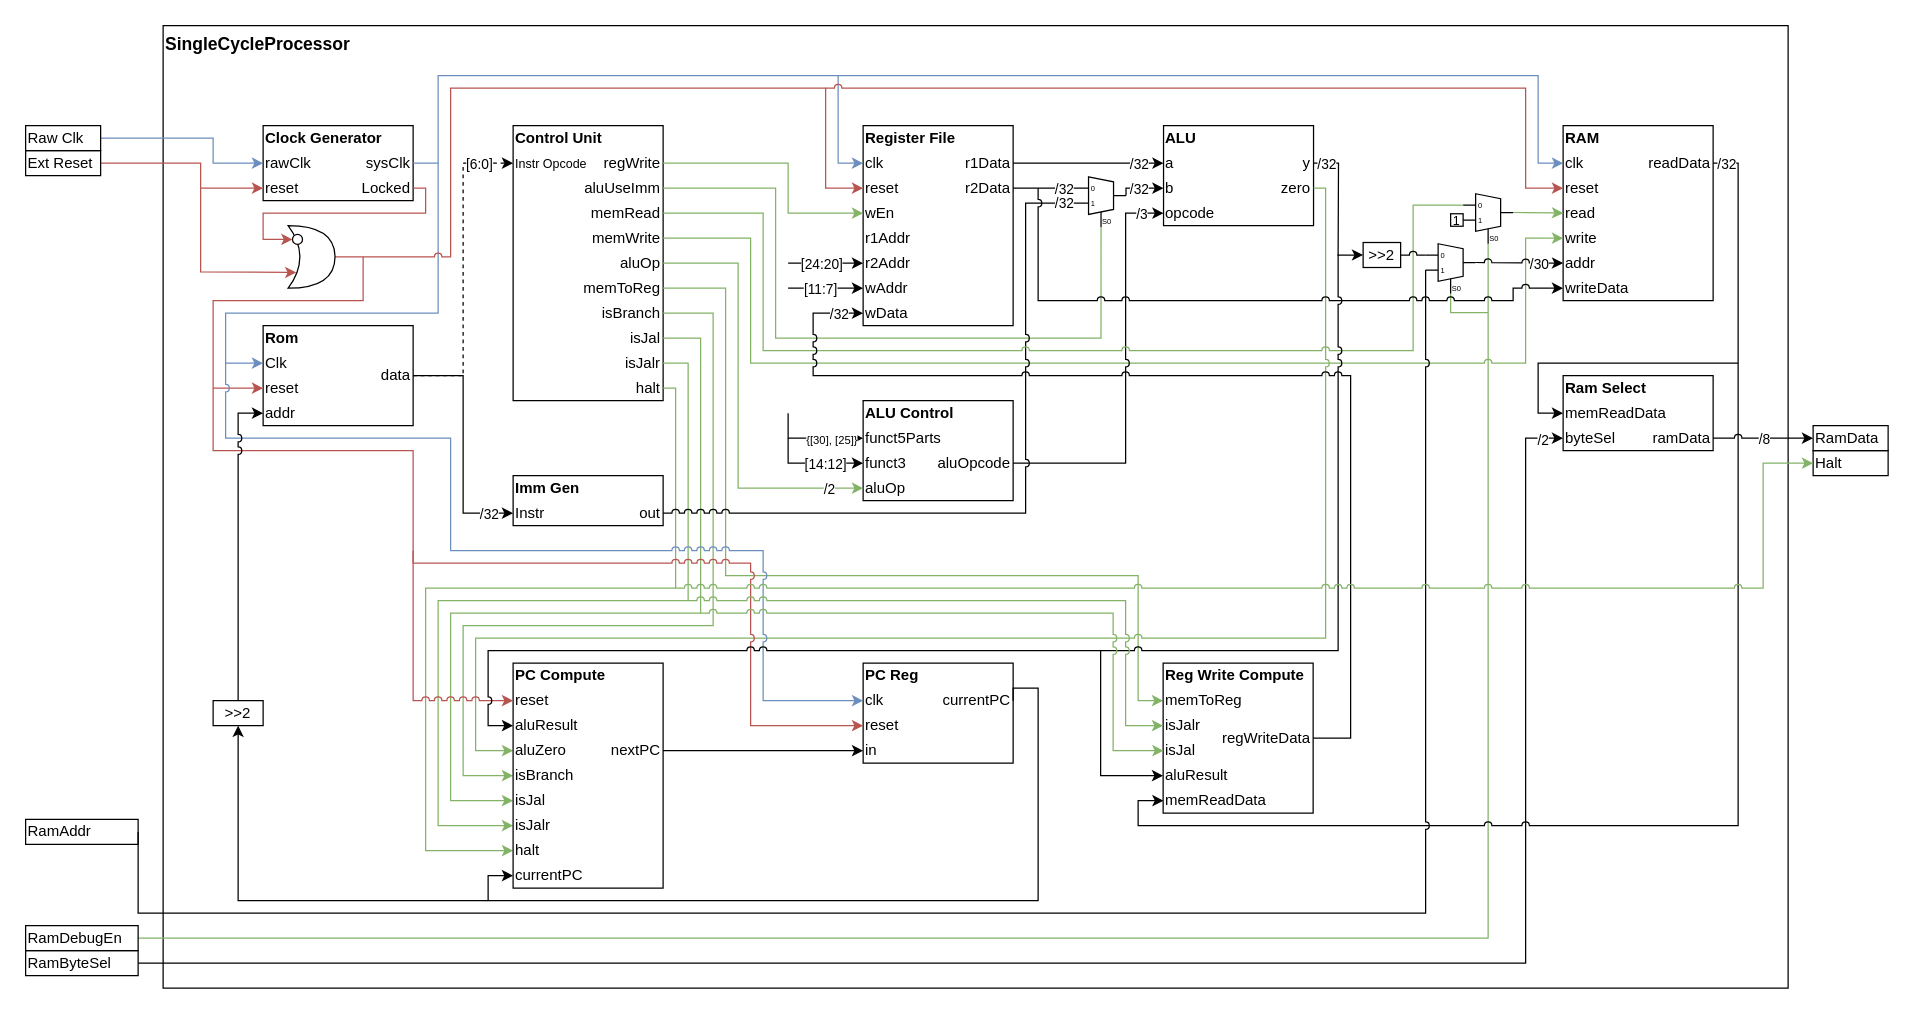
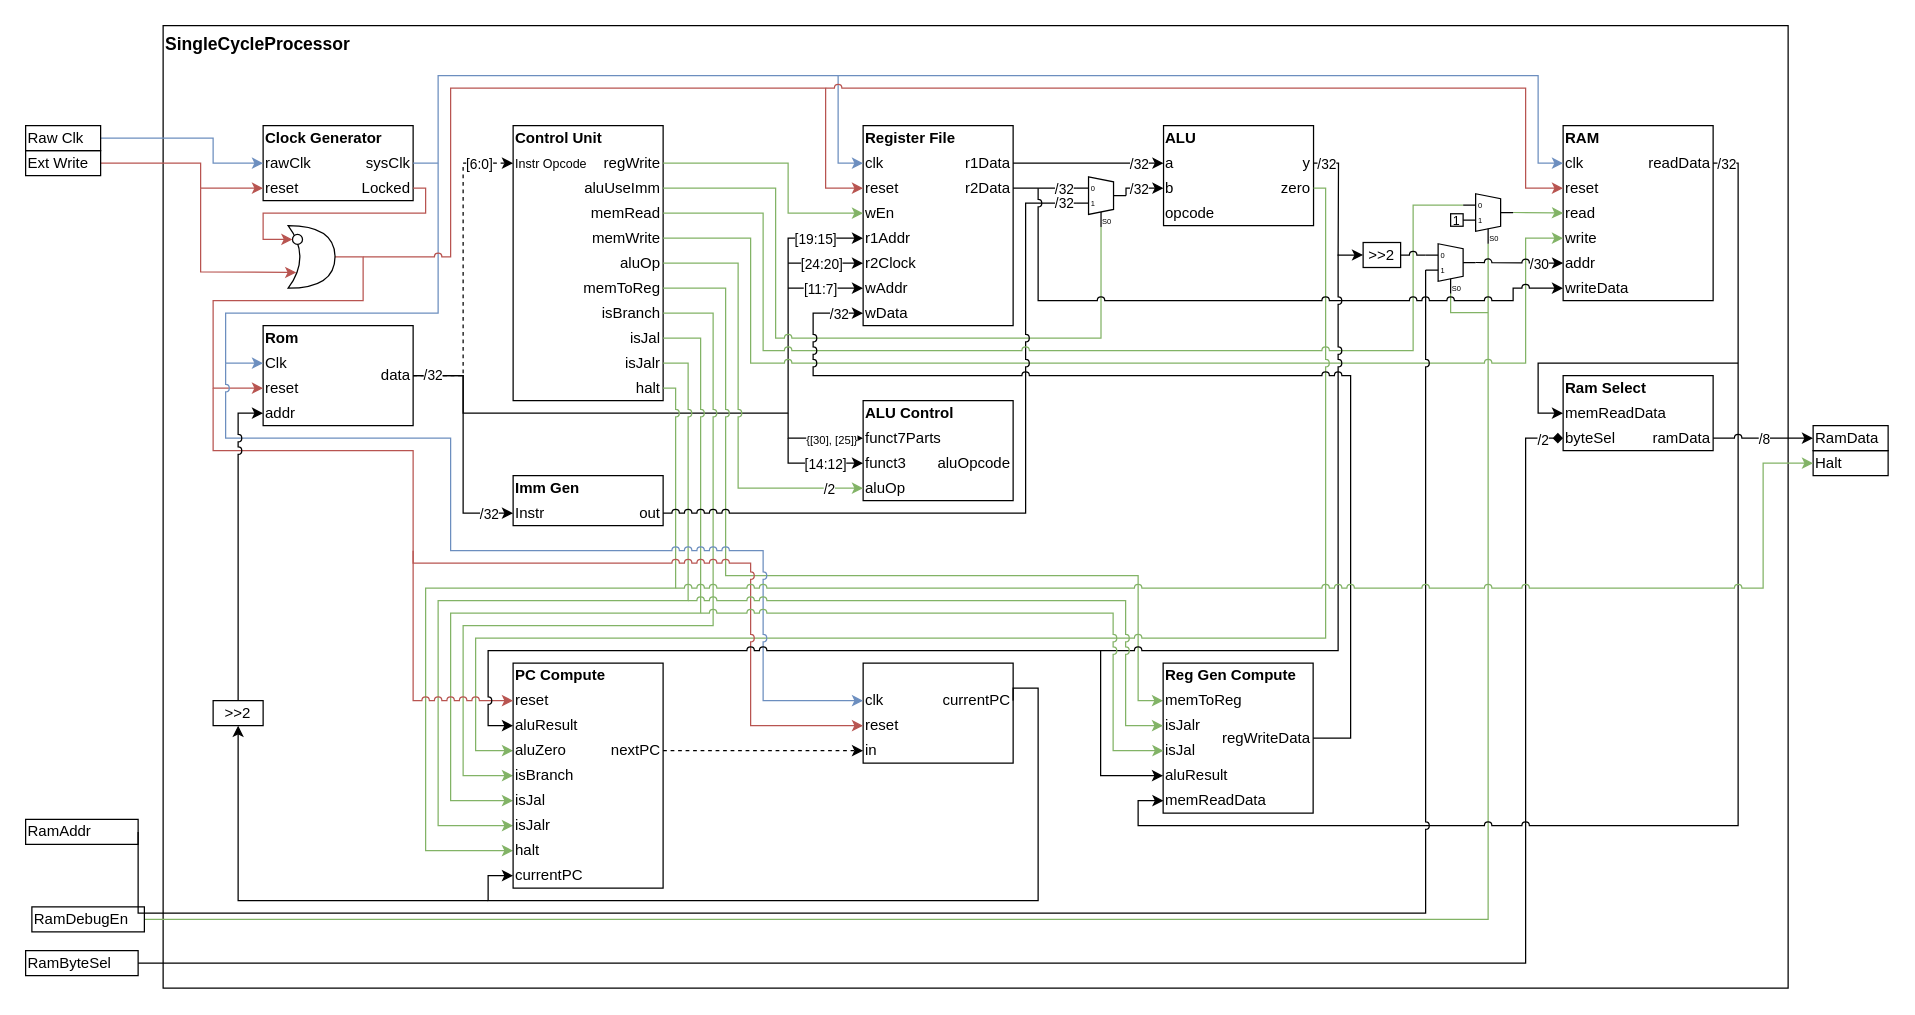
node "Ext Reset": label "Ext Reset" -> "Ext Write"
node "r2Addr": label "r2Addr" -> "r2Clock"
edge "data" -> "r1Addr": added, labels "/32", "[19:15]"
node "funct5Parts": label "funct5Parts" -> "funct7Parts"
edge "RamByteSel" -> "byteSel": arrowhead classic -> diamond
edge "aluOpcode" -> "opcode": removed, label "/3"
node "PC Reg": removed
node "Reg Write Compute": label "Reg Write Compute" -> "Reg Gen Compute"
edge "nextPC" -> "in": style solid -> dashed
node "RamDebugEn": moved (82, 938) -> (88, 919)
